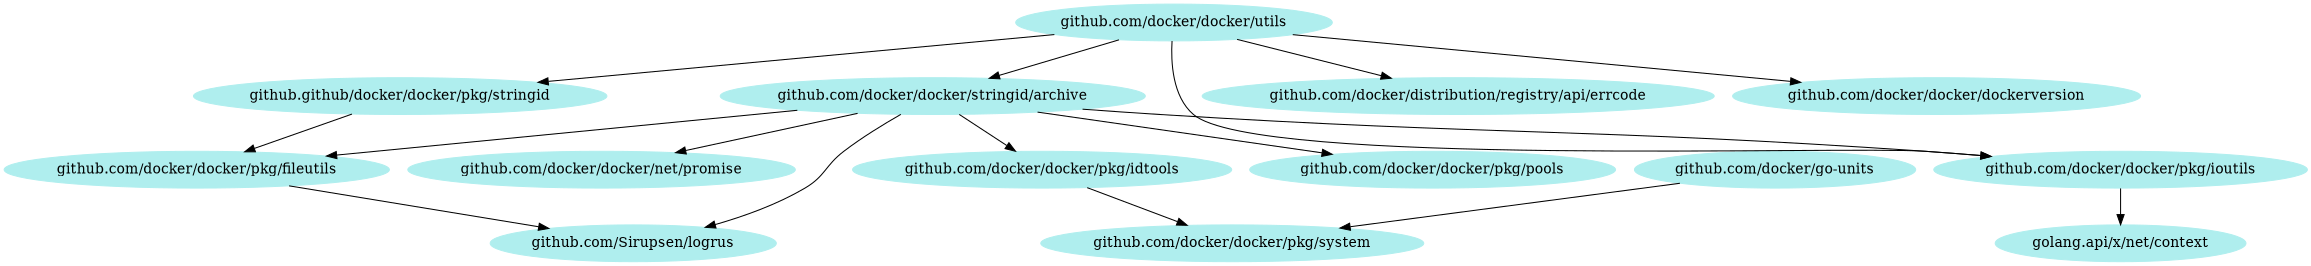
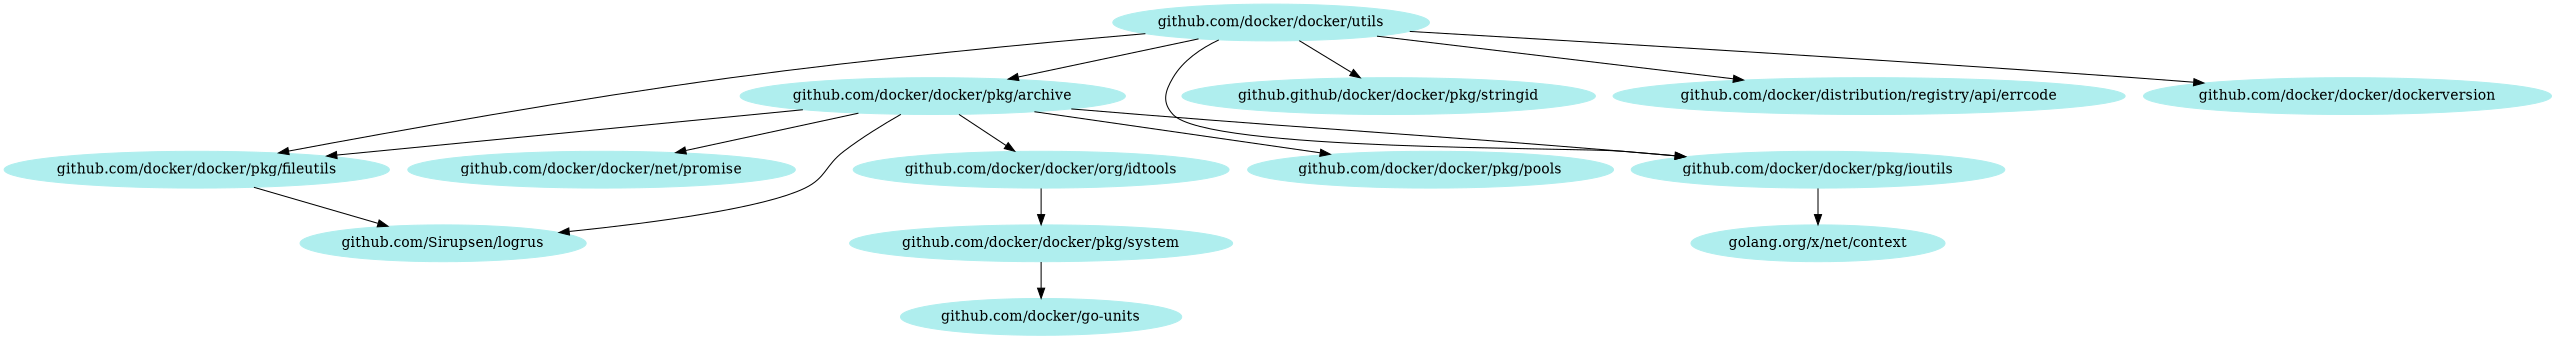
node "github.com/docker/docker/stringid/archive": label "github.com/docker/docker/stringid/archive" -> "github.com/docker/docker/pkg/archive"
edge "github.github/docker/docker/pkg/stringid" -> "github.com/docker/docker/pkg/fileutils": now "github.com/docker/docker/utils" -> "github.com/docker/docker/pkg/fileutils"
node "github.com/docker/docker/pkg/idtools": label "github.com/docker/docker/pkg/idtools" -> "github.com/docker/docker/org/idtools"
edge "github.com/docker/go-units" -> "github.com/docker/docker/pkg/system": reversed
node "golang.api/x/net/context": label "golang.api/x/net/context" -> "golang.org/x/net/context"
